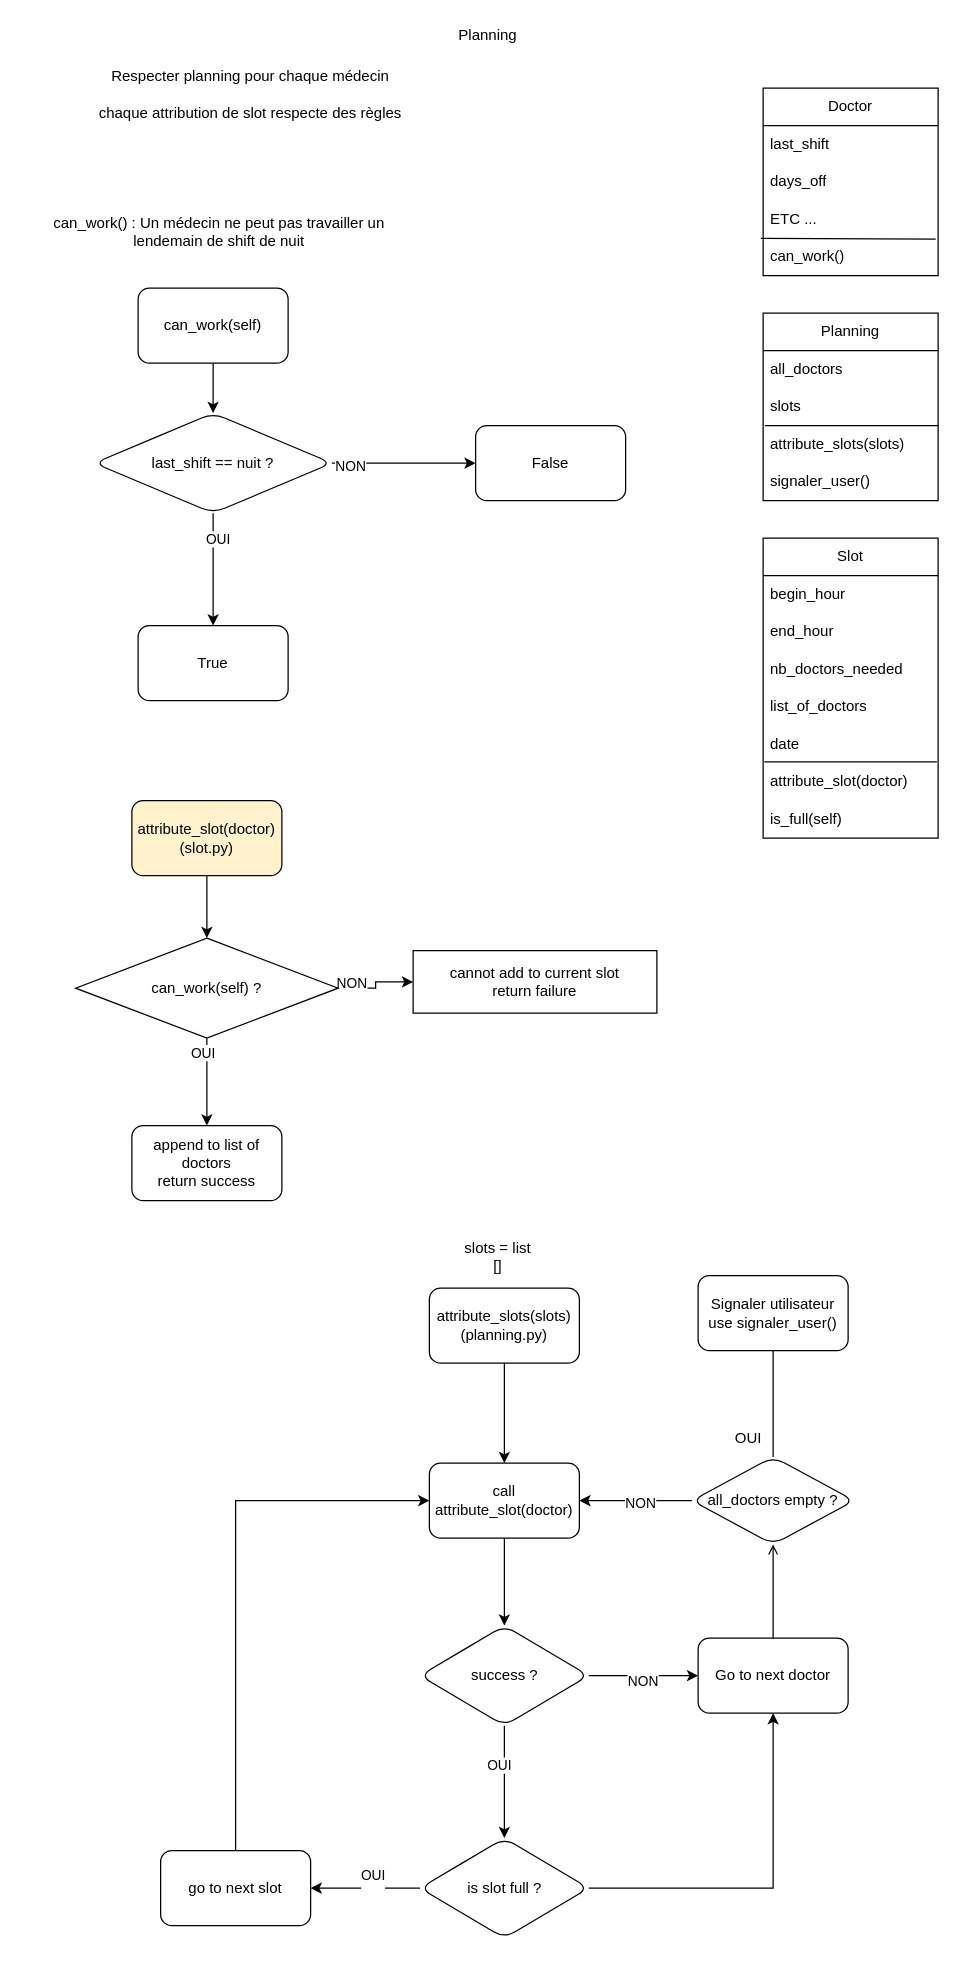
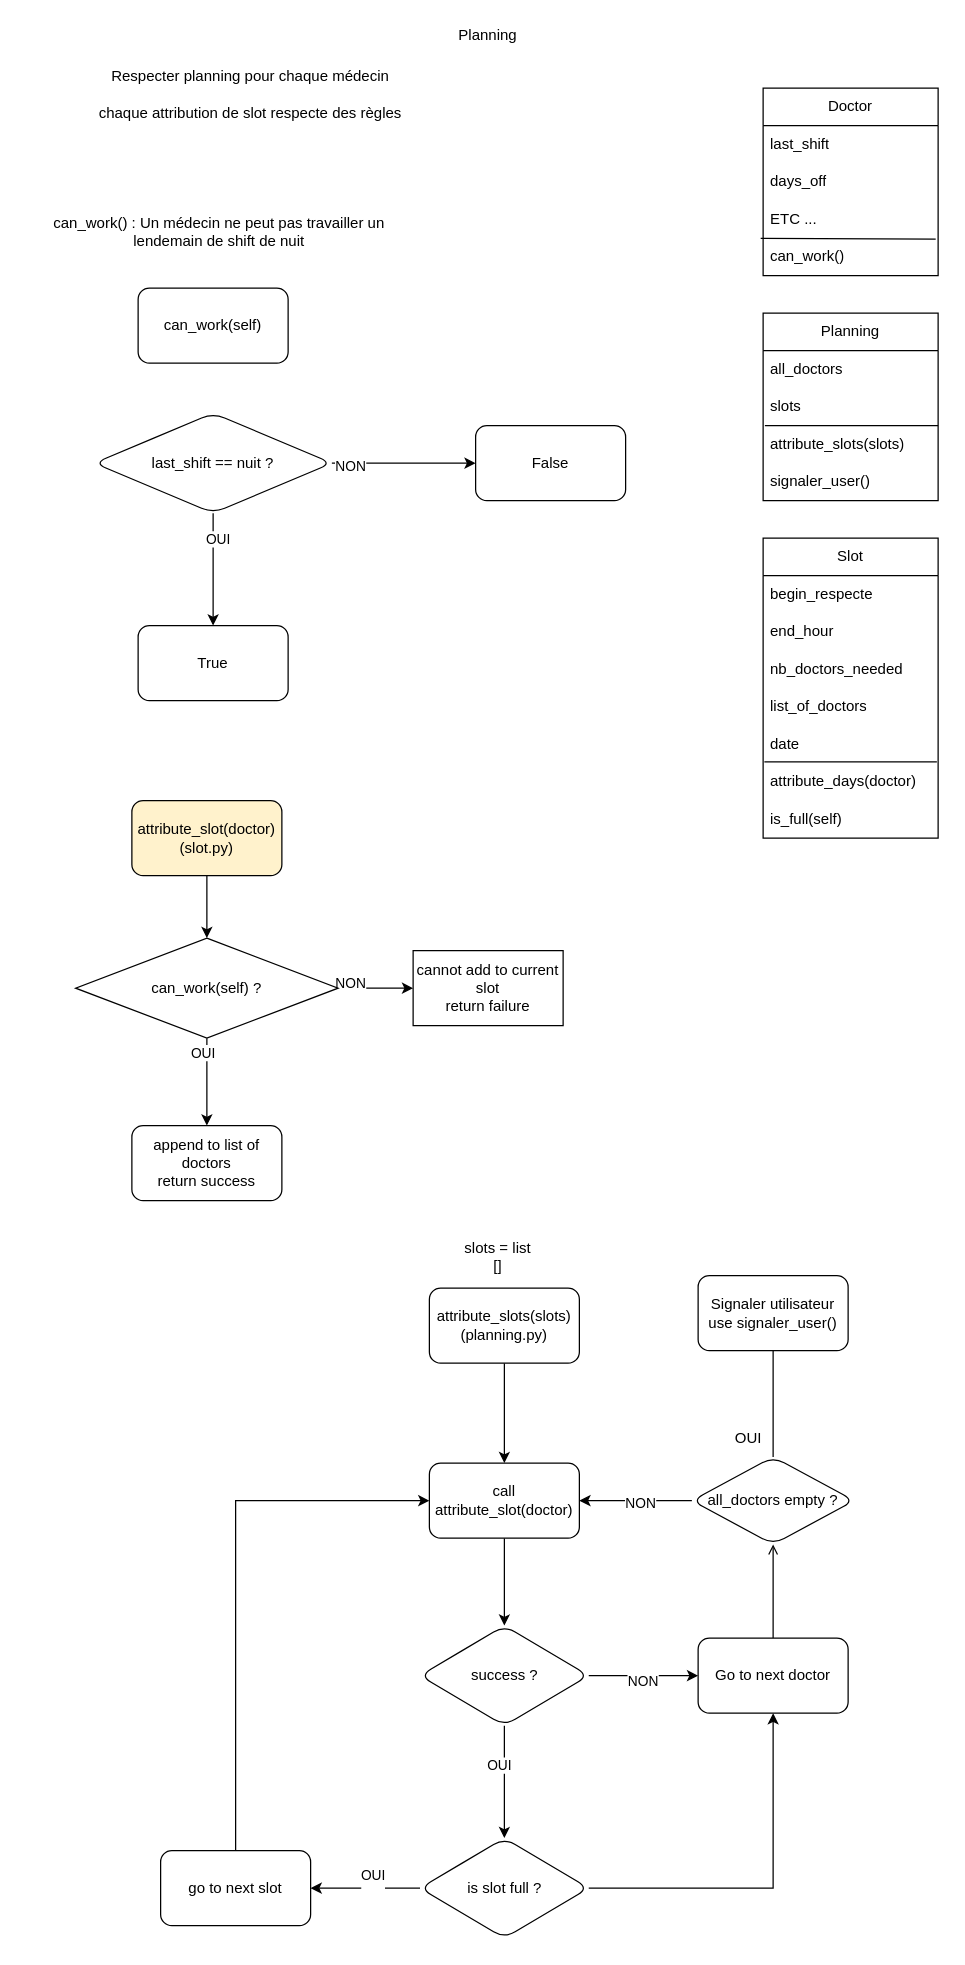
edge "can_work(self)" -> "last_shift == nuit ?": removed
node "begin_hour": label "begin_hour" -> "begin_respecte"
node "attribute_slot(doctor)": label "attribute_slot(doctor)" -> "attribute_days(doctor)"
node "cannot add to current slot return failure": size 244x63 -> 150x75
